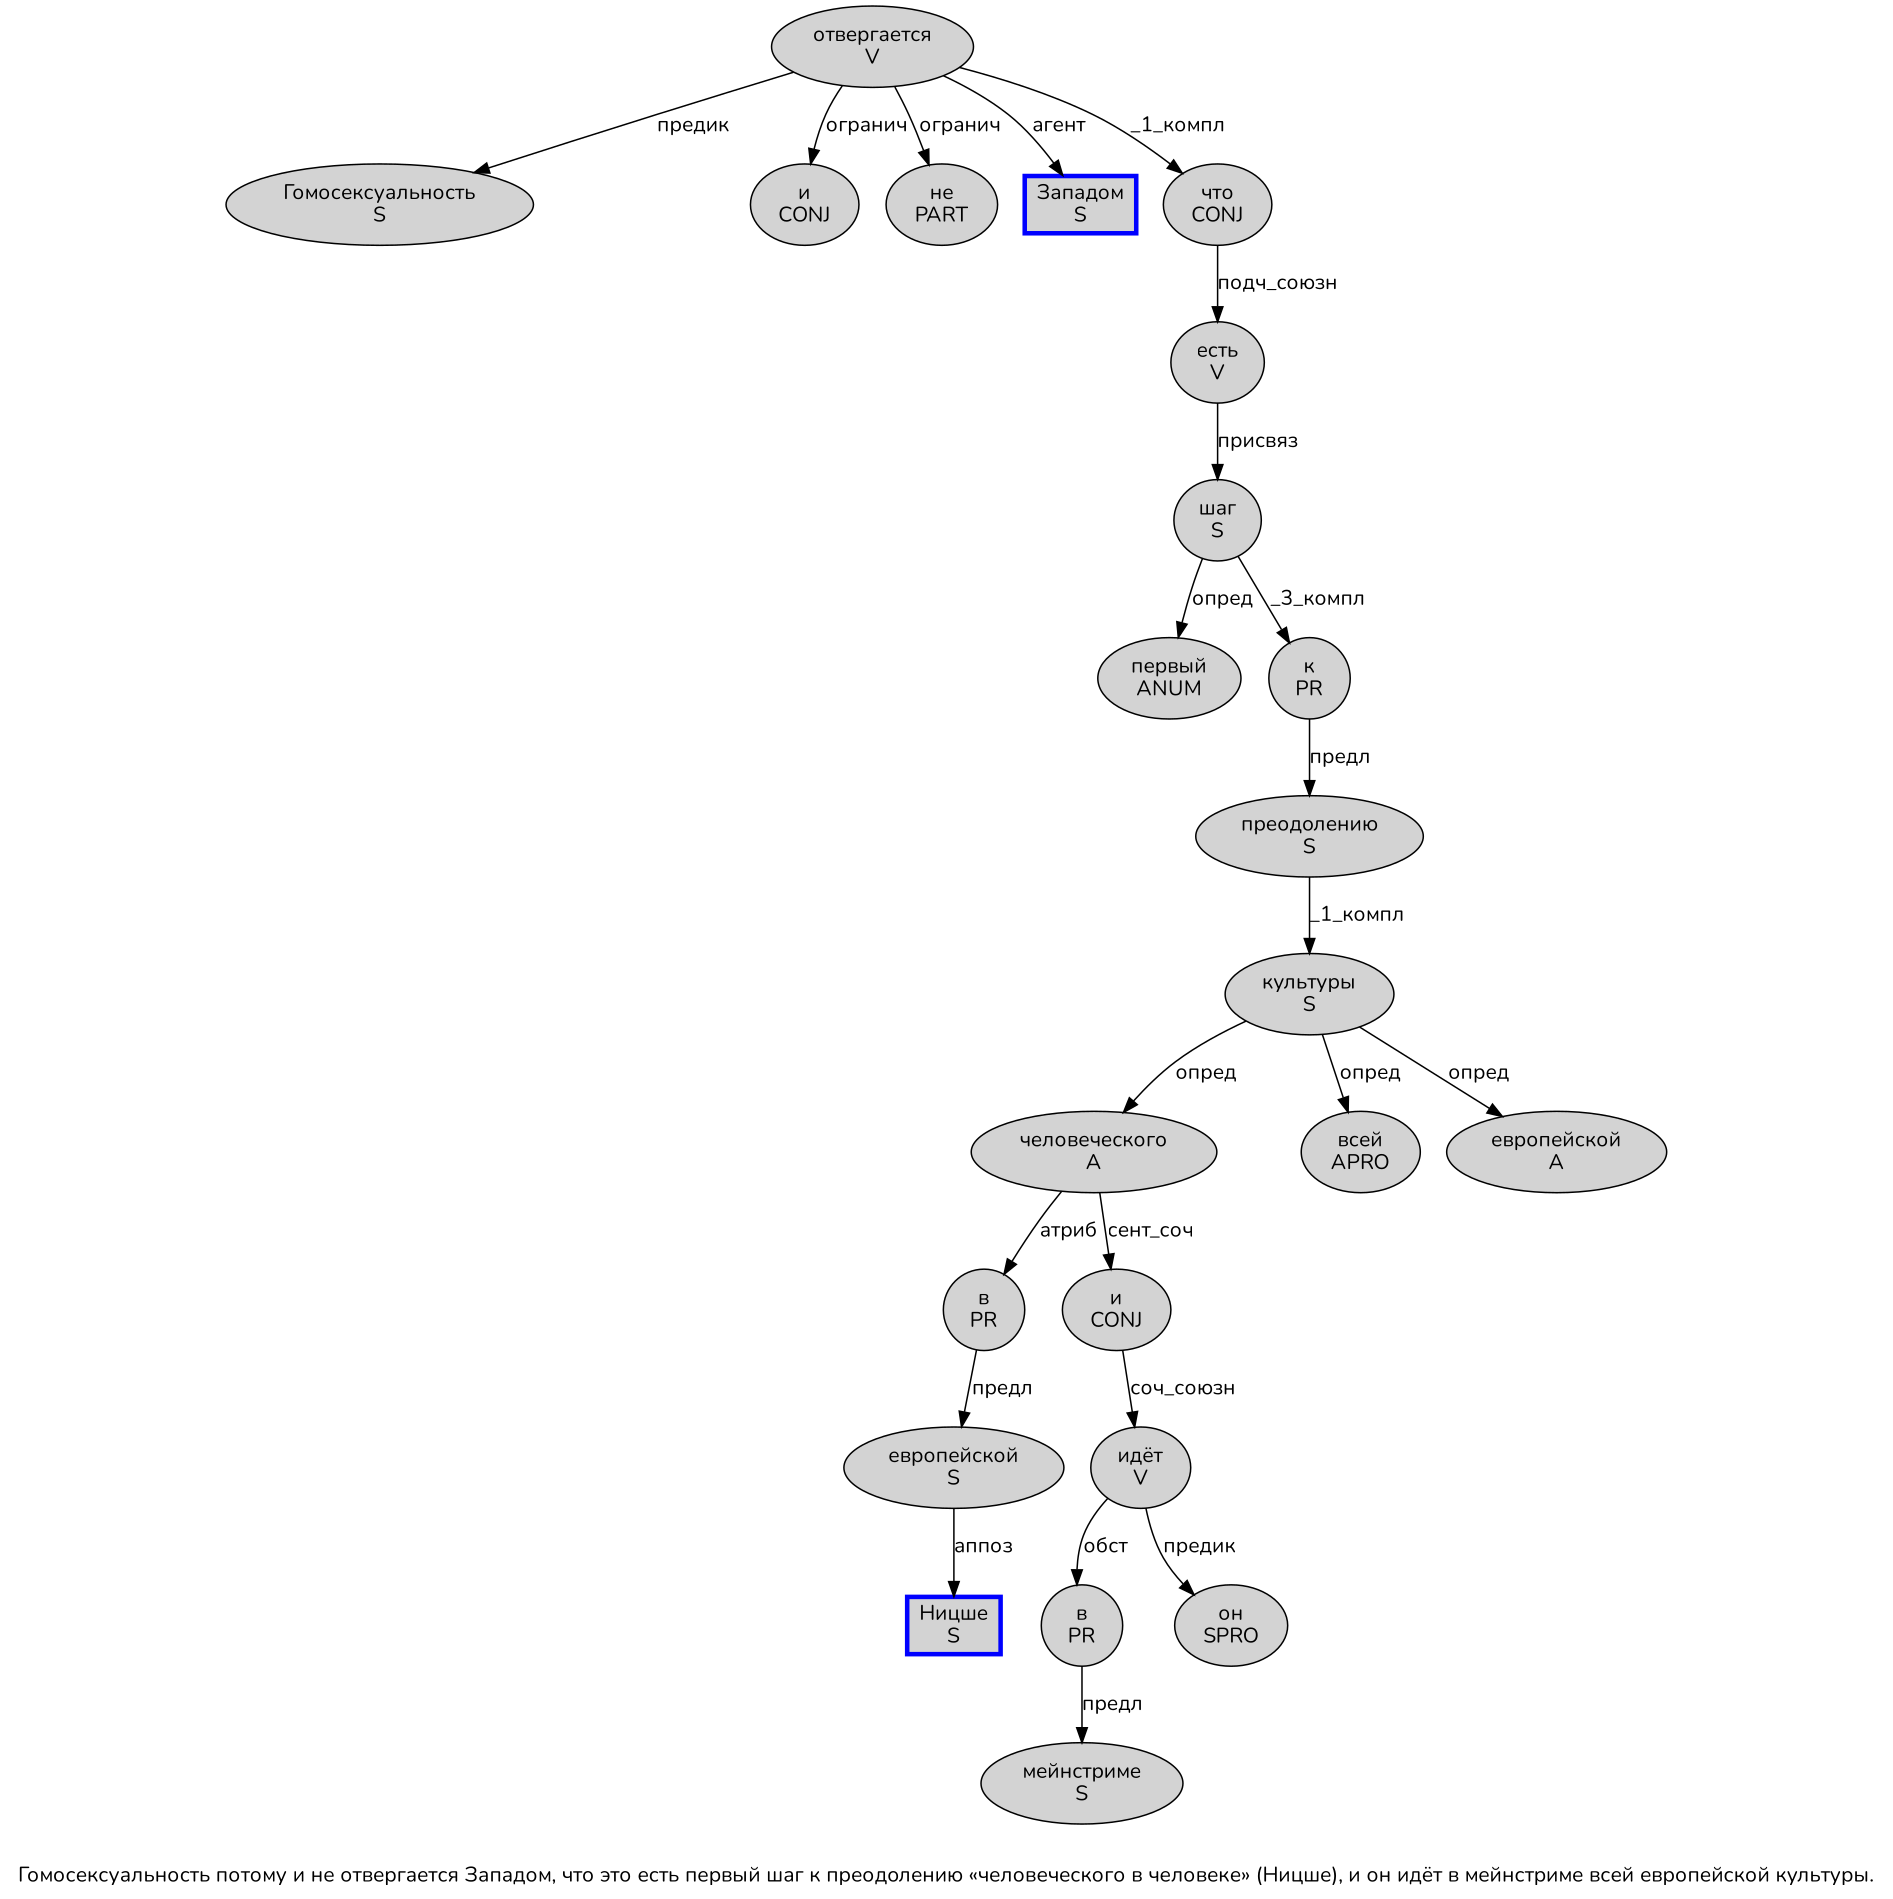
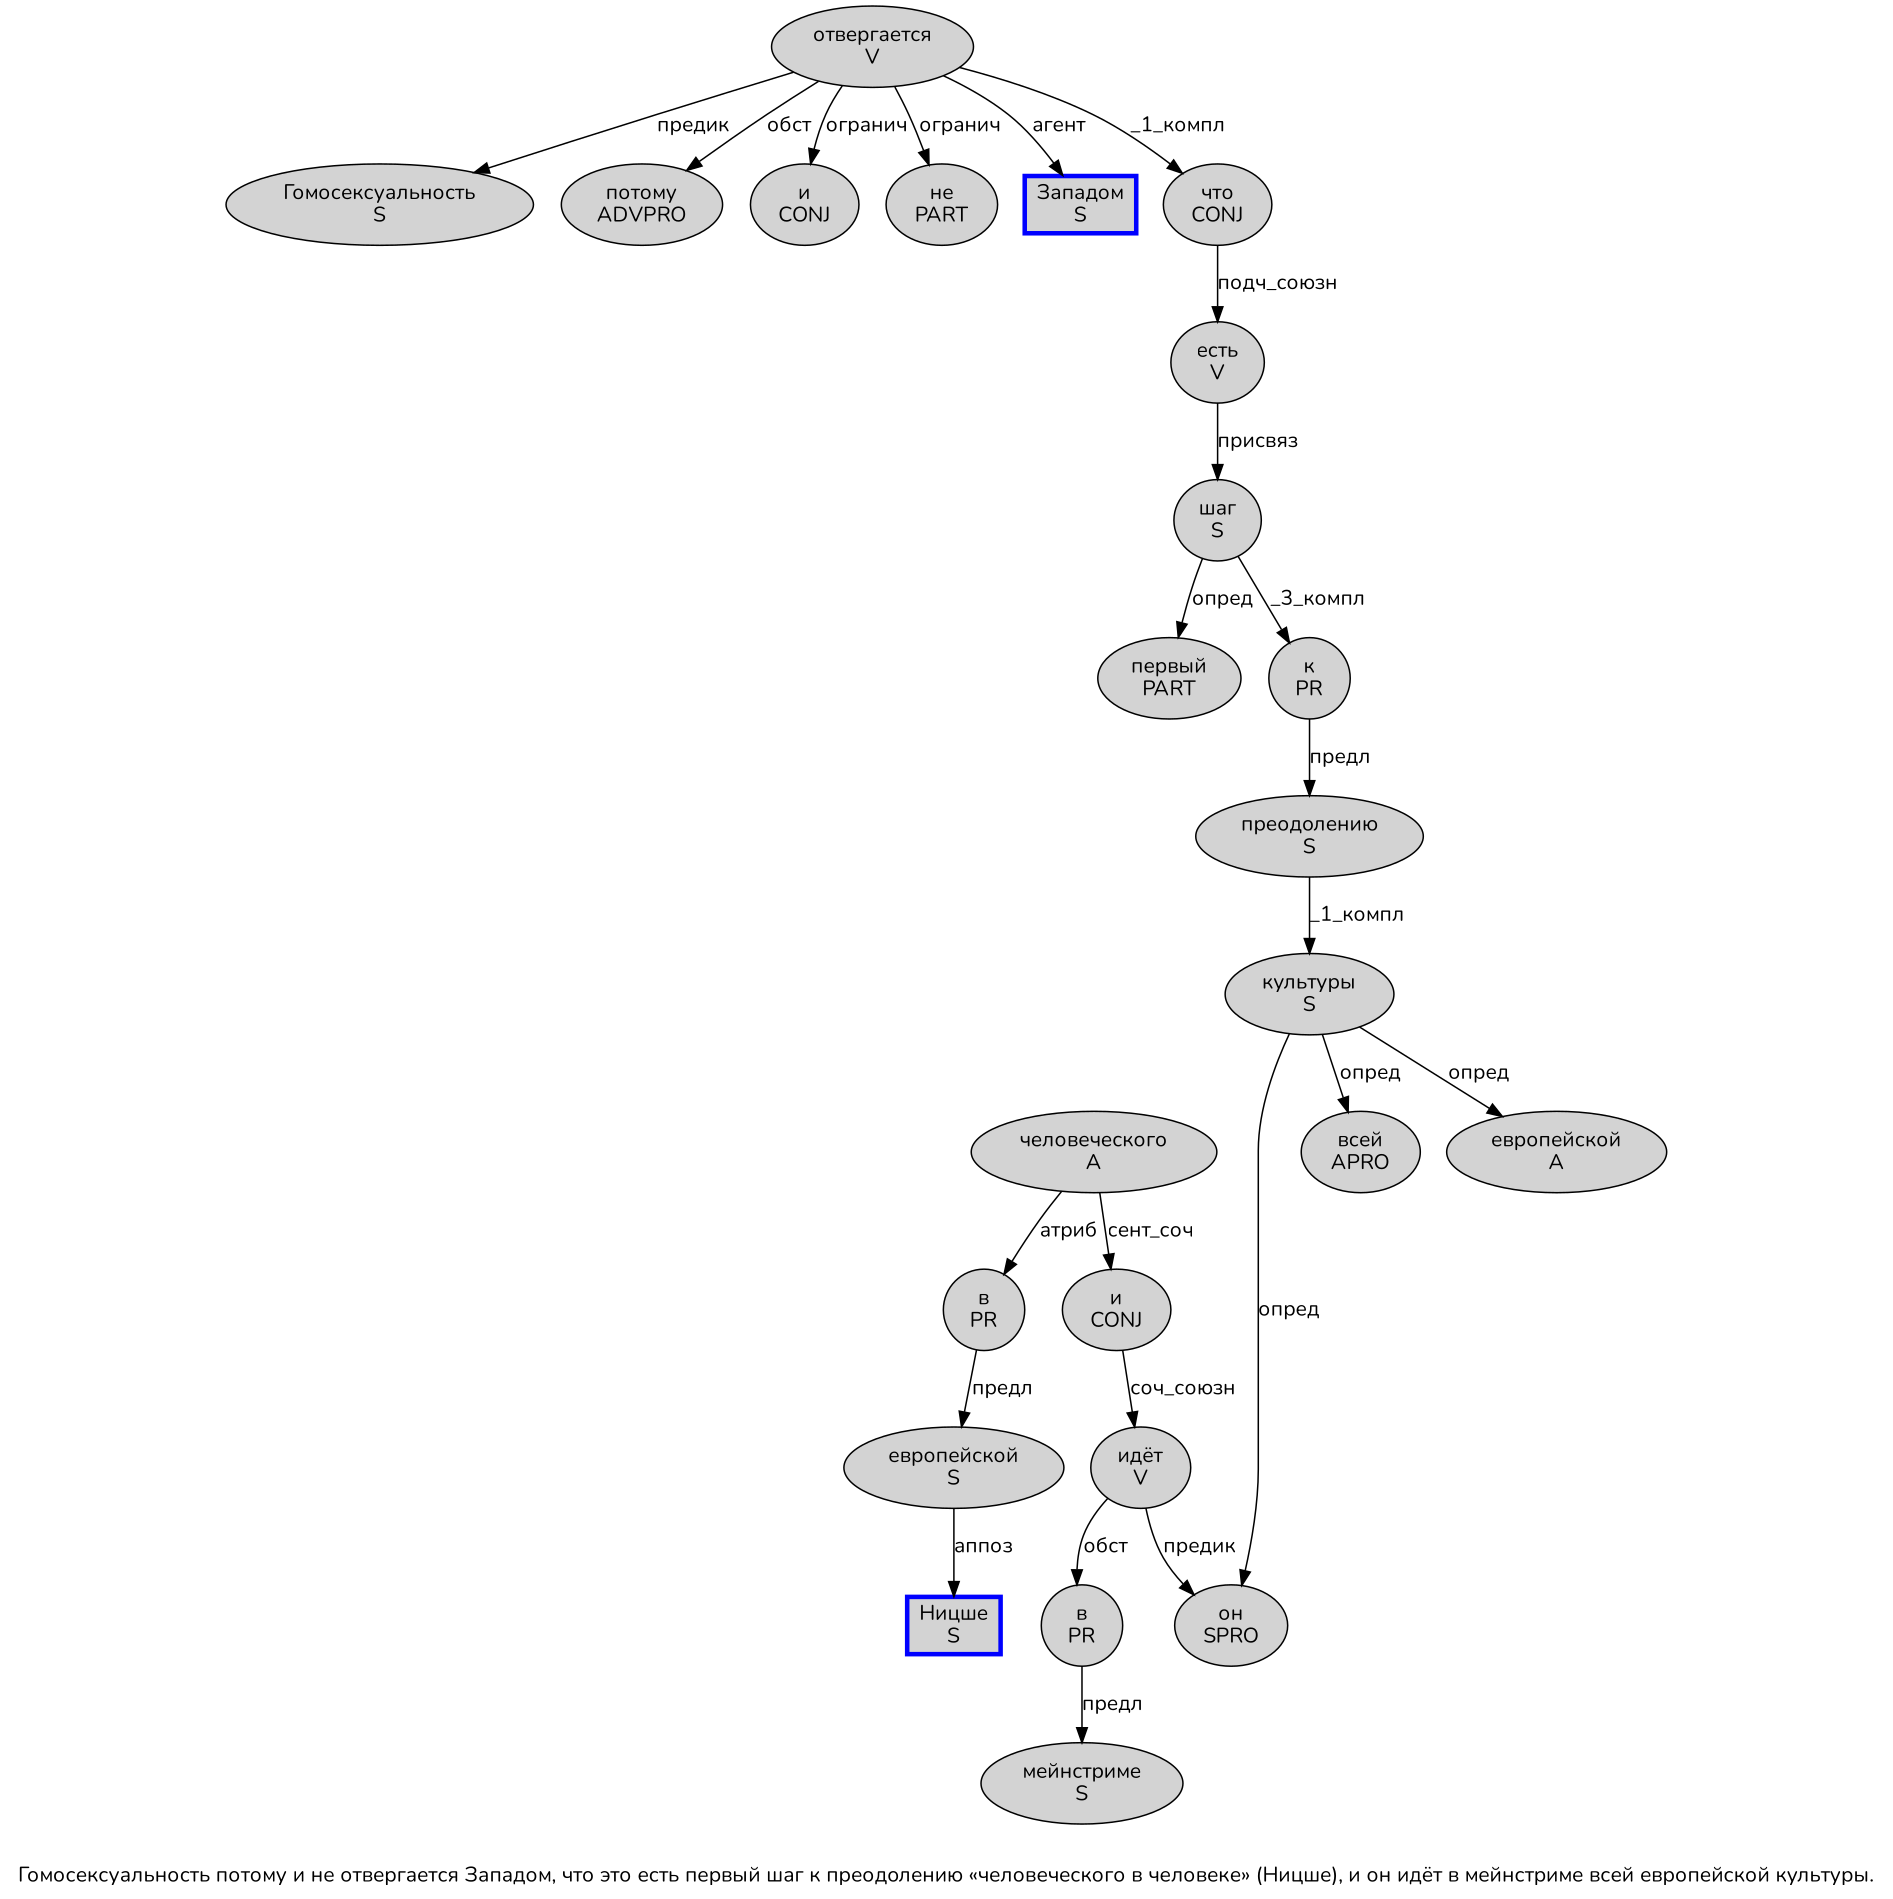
node "потому ADVPRO": added
node "первый ANUM": label "первый ANUM" -> "первый PART"
edge "культуры S" -> "человеческого A": now "культуры S" -> "он SPRO"
